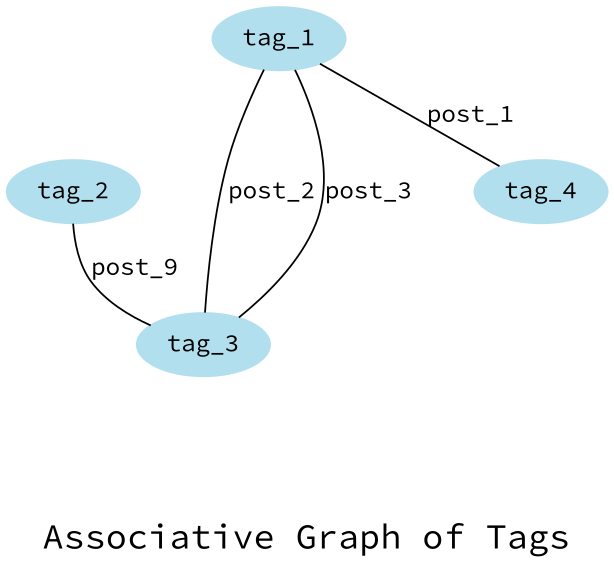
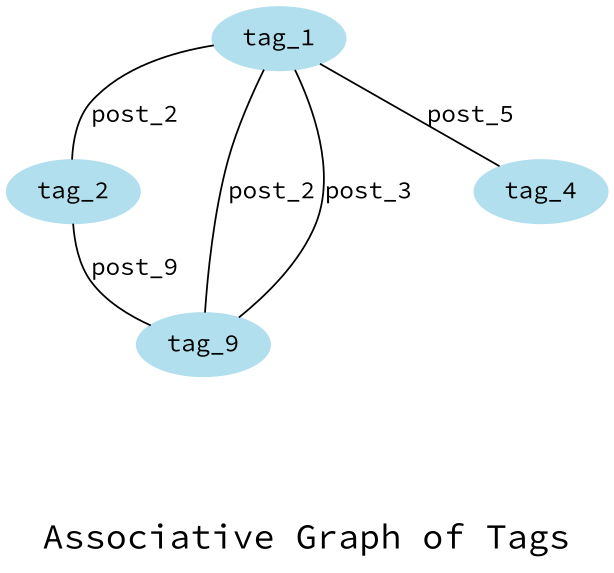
edge "tag_1" -- "tag_2": added, label "post_2"
edge "tag_1" -- "tag_4": label "post_1" -> "post_5"
node "tag_3": label "tag_3" -> "tag_9"
